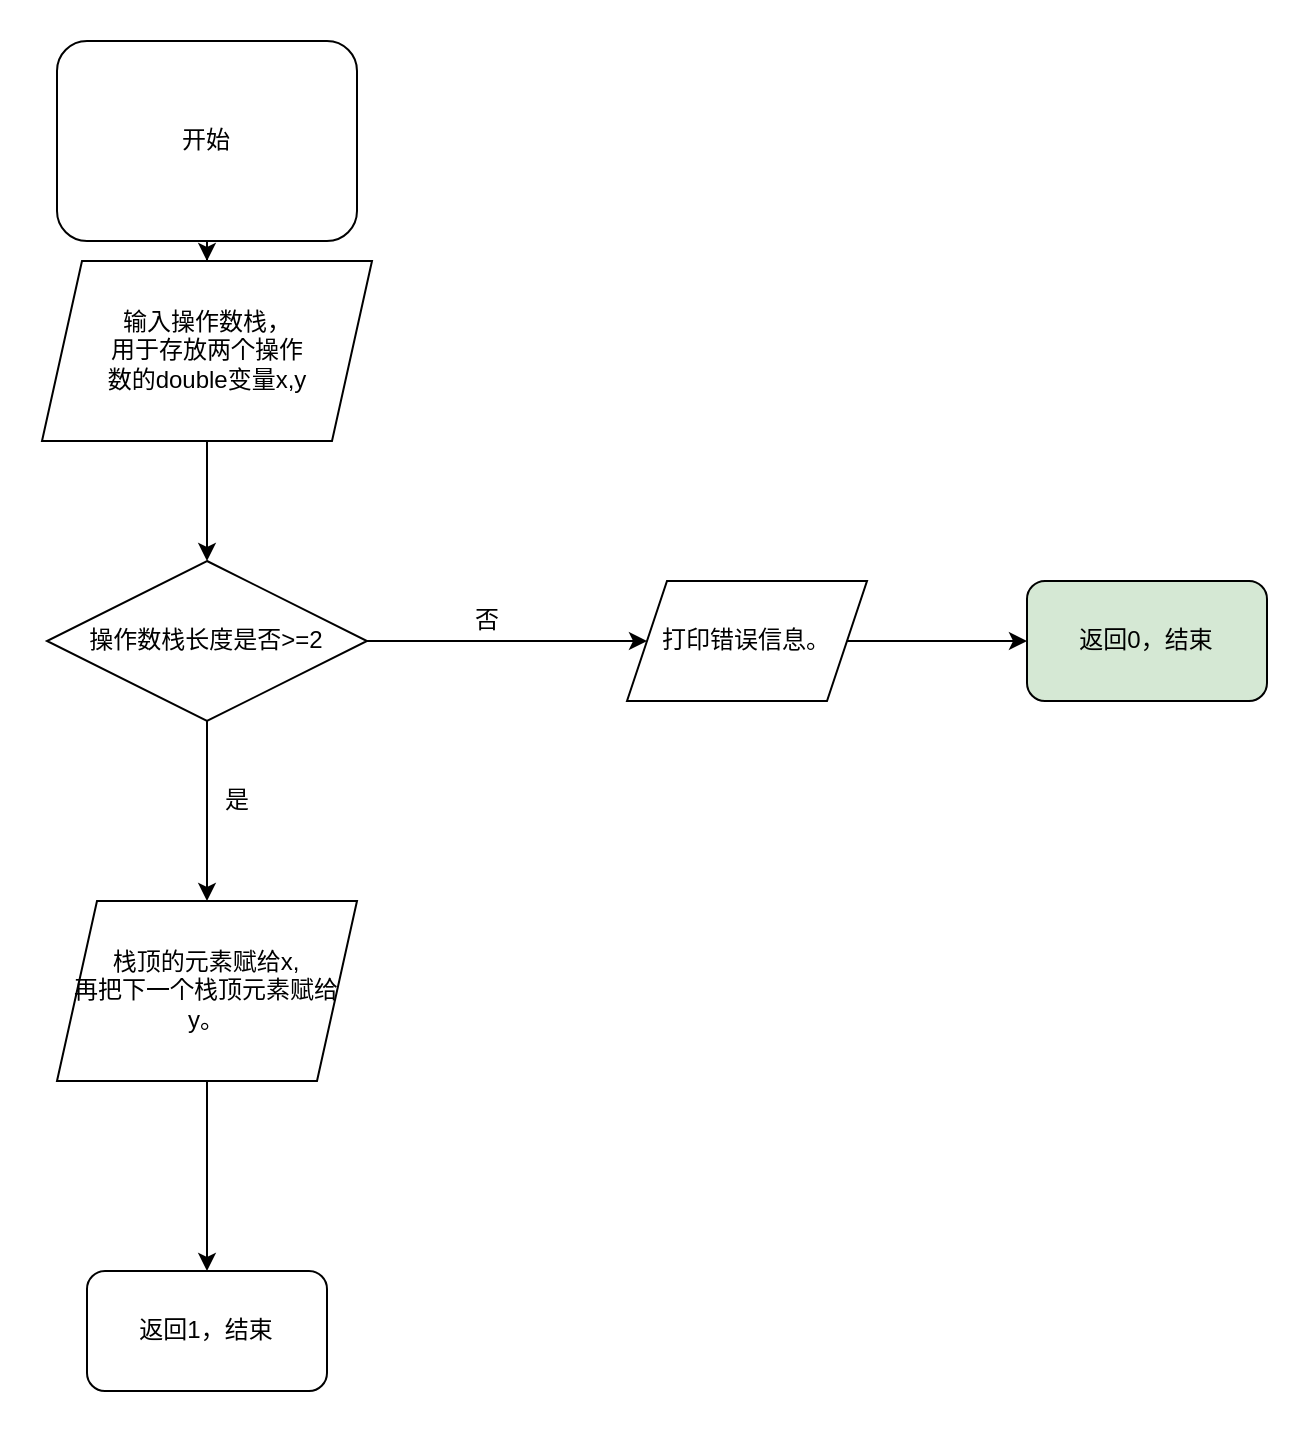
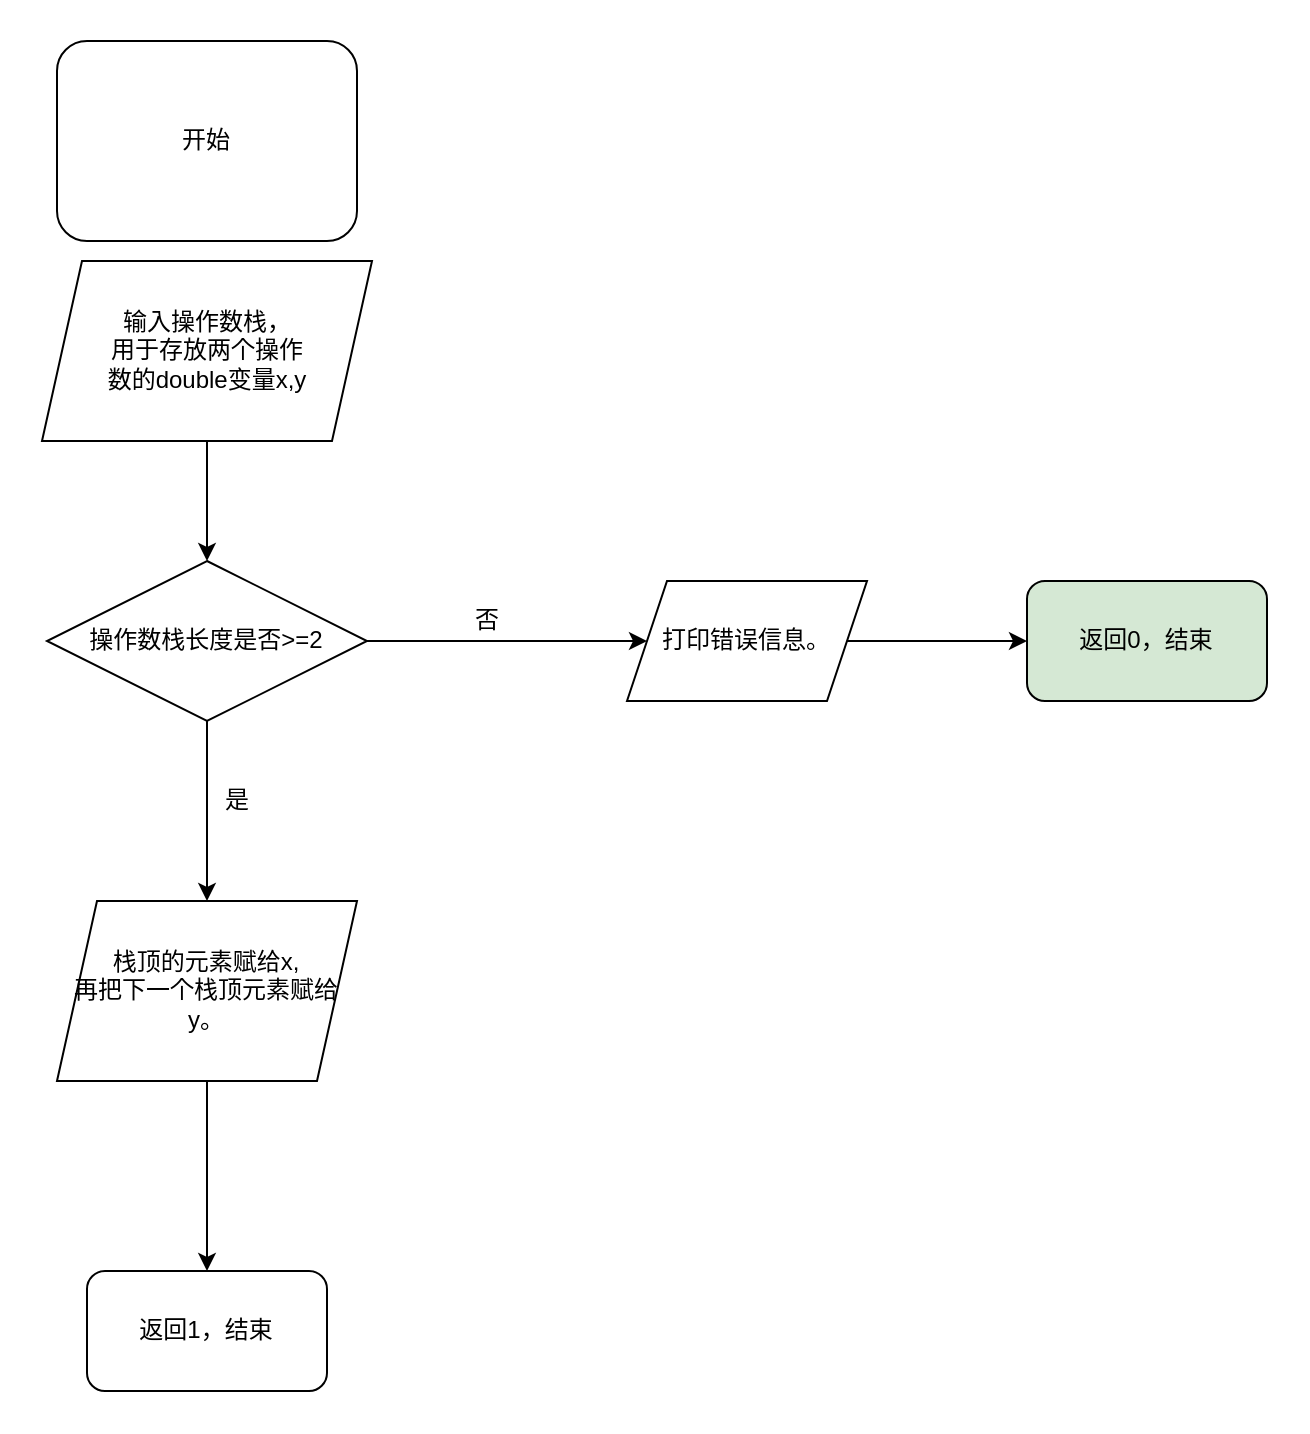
edge "开始" -> "输入操作数栈， 用于存放两个操作 数的double变量x,y": removed
